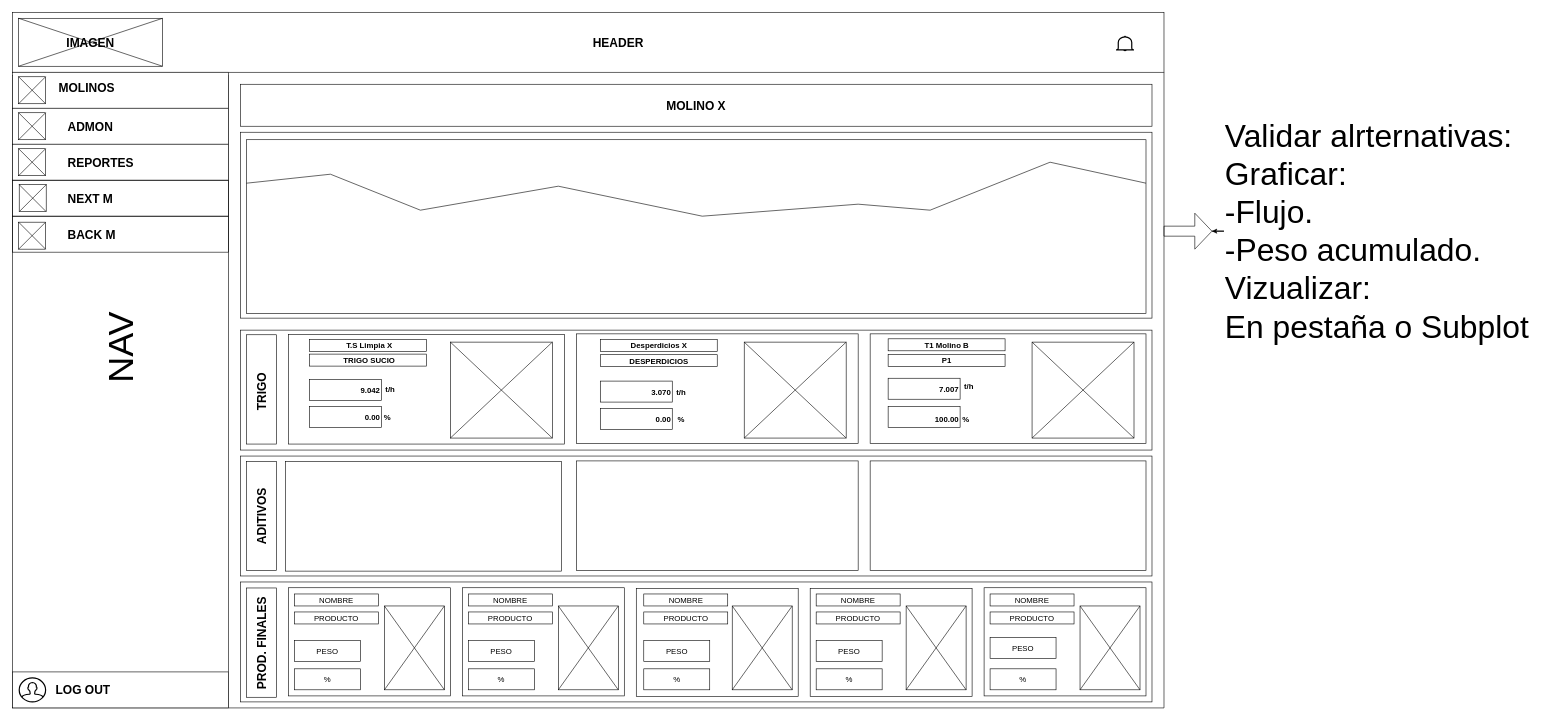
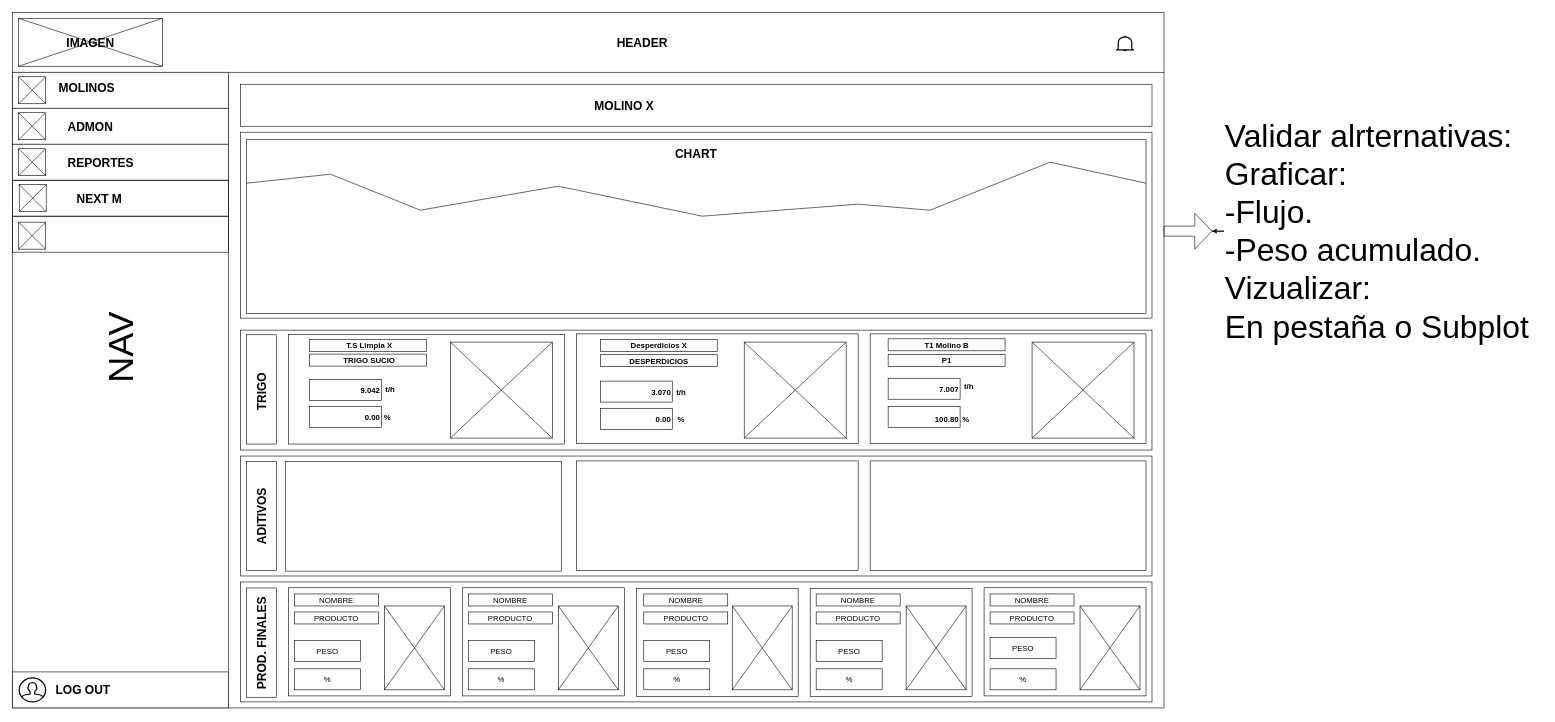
node "HEADER": moved (618, 42) -> (642, 42)
node "MOLINO X": moved (696, 105) -> (624, 105)
node "CHART": added
node "NEXT M": moved (111, 198) -> (120, 198)
node "BACK M": removed
node "100.00": label "100.00" -> "100.80"
